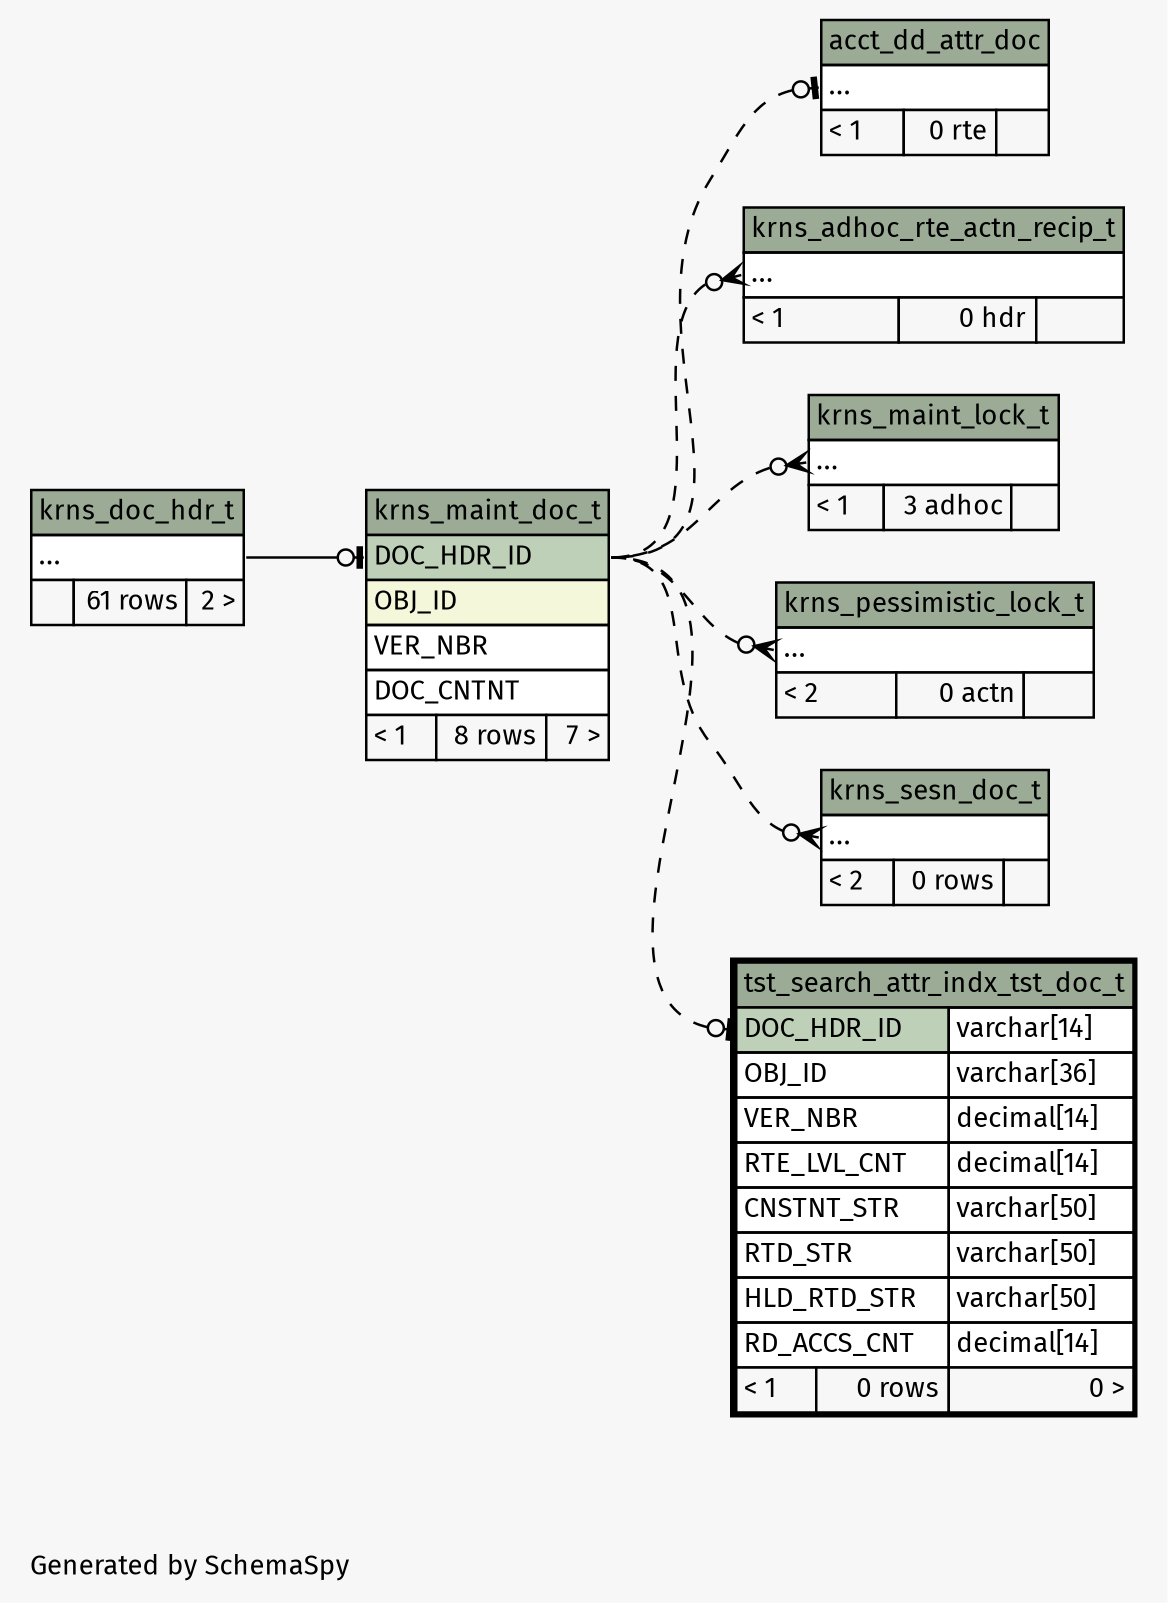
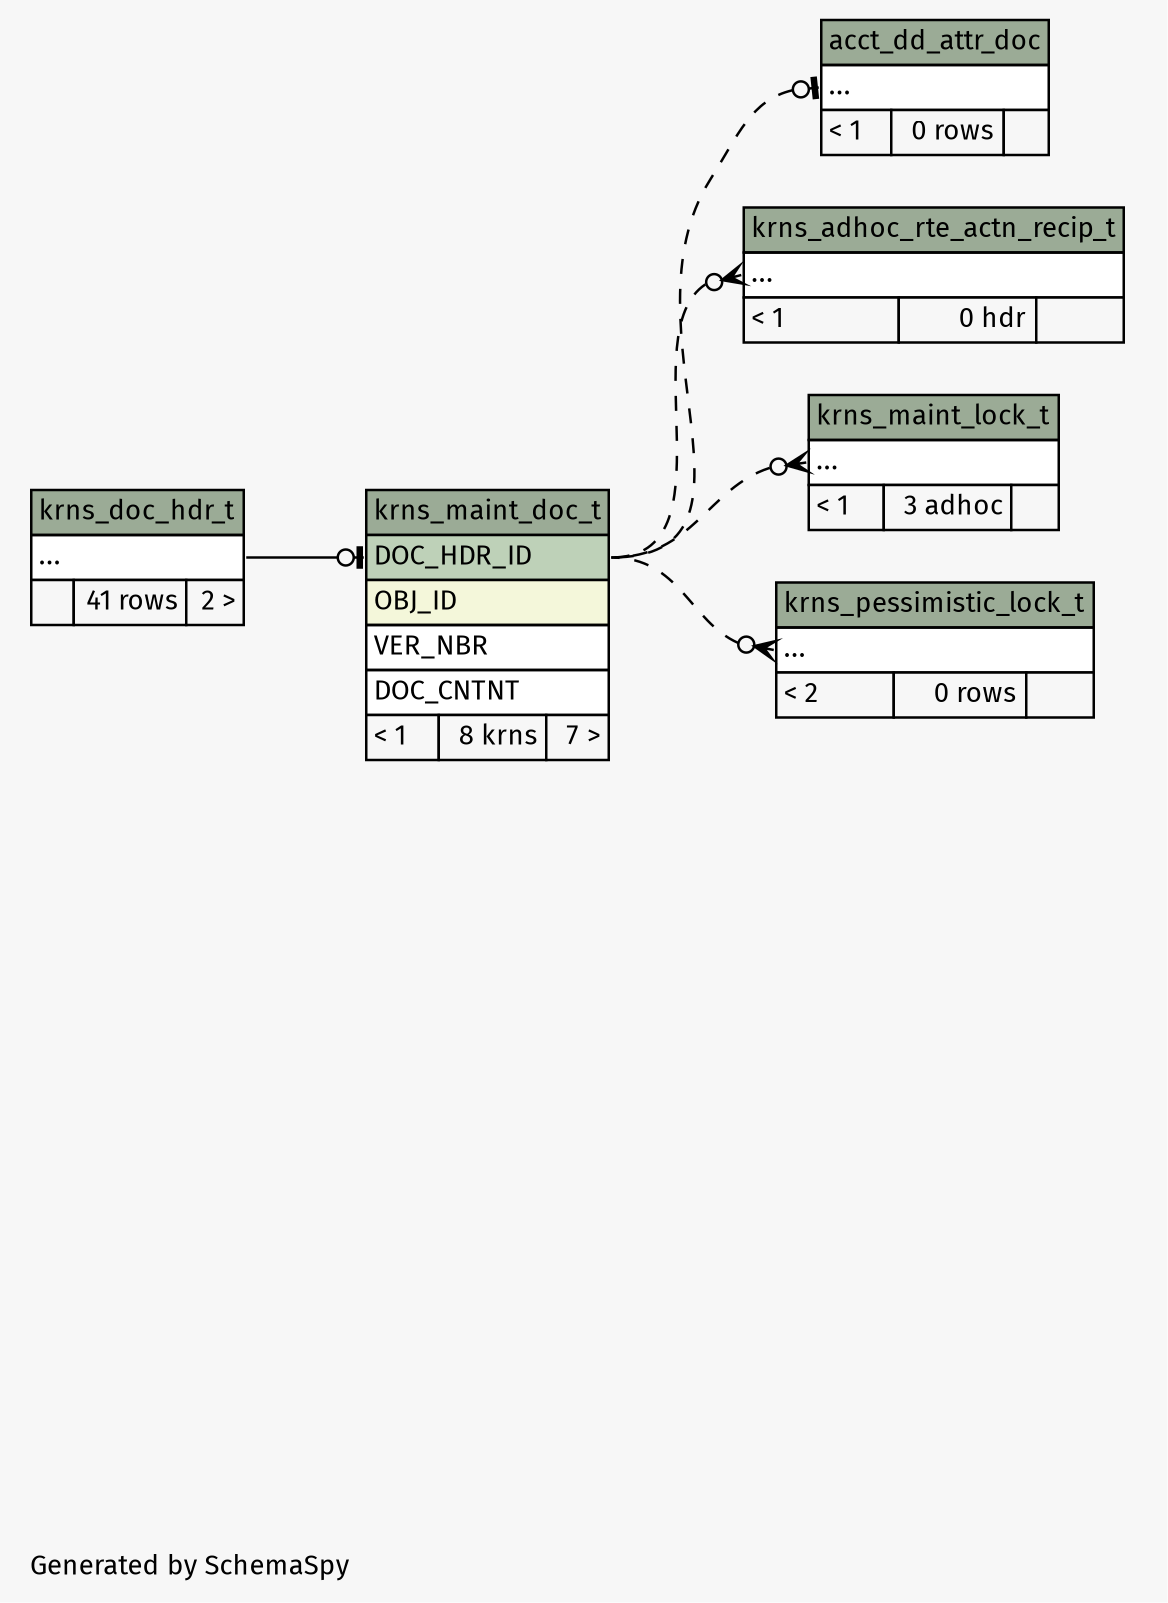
node "acct_dd_attr_doc": text "0 rte" -> "0 rows"
node "krns_doc_hdr_t": text "61 rows" -> "41 rows"
node "krns_pessimistic_lock_t": text "0 actn" -> "0 rows"
node "krns_maint_doc_t": text "8 rows" -> "8 krns"
node "krns_sesn_doc_t": removed
node "tst_search_attr_indx_tst_doc_t": removed
